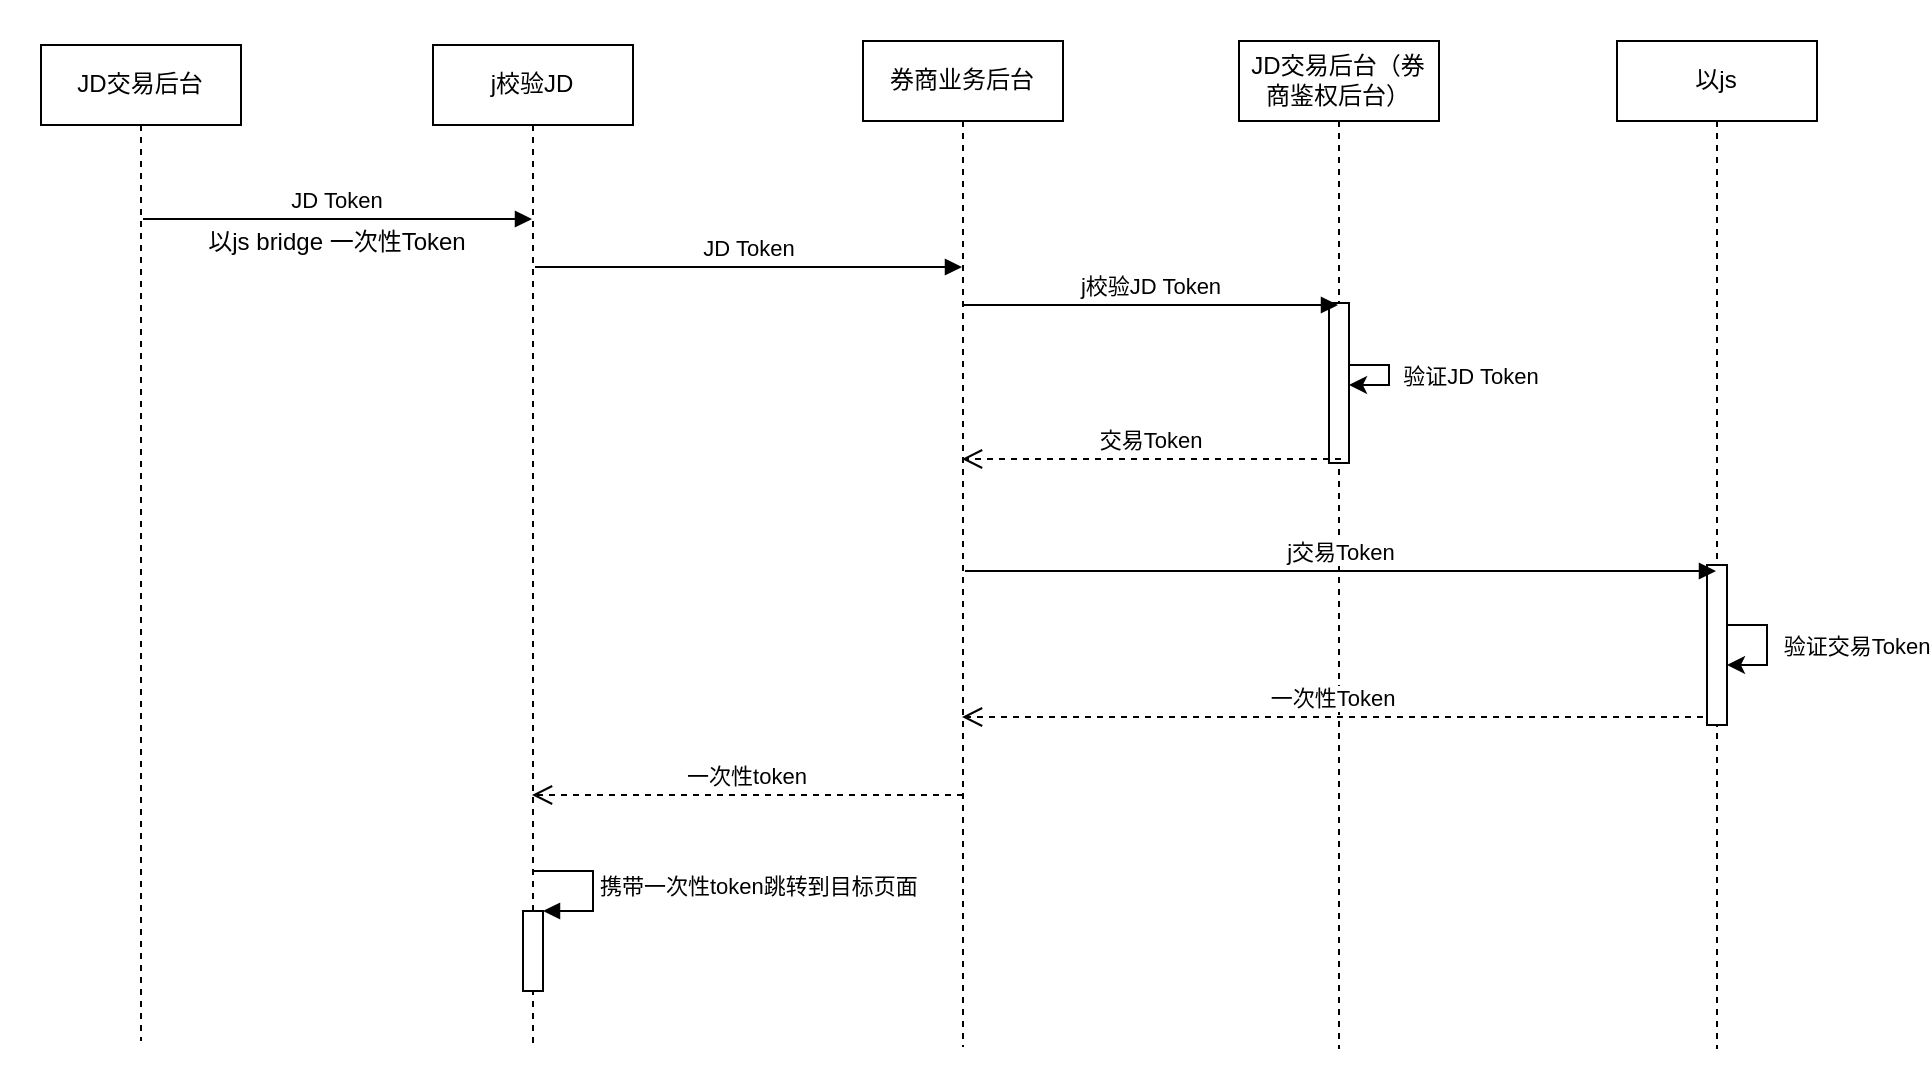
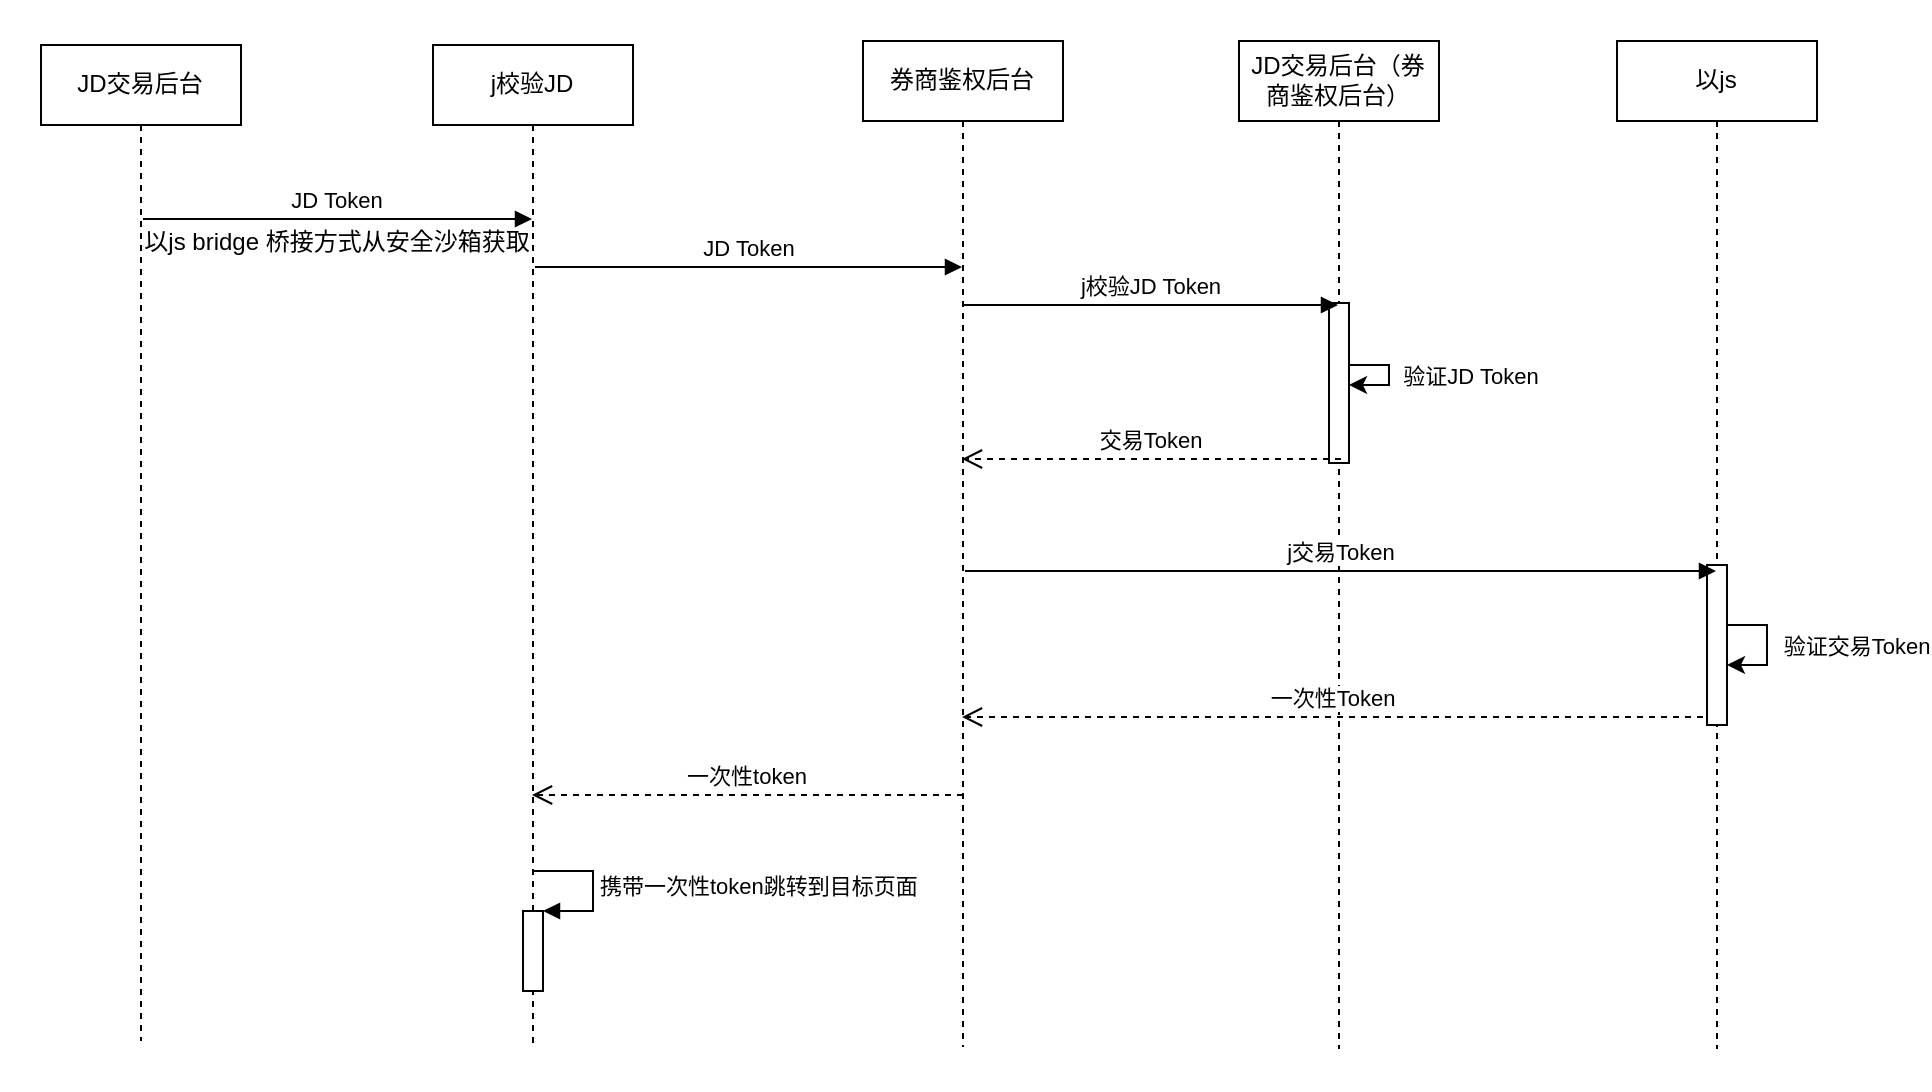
node "券商业务后台": label "券商业务后台" -> "券商鉴权后台"
node "以js bridge 一次性Token": label "以js bridge 一次性Token" -> "以js bridge 桥接方式从安全沙箱获取"
